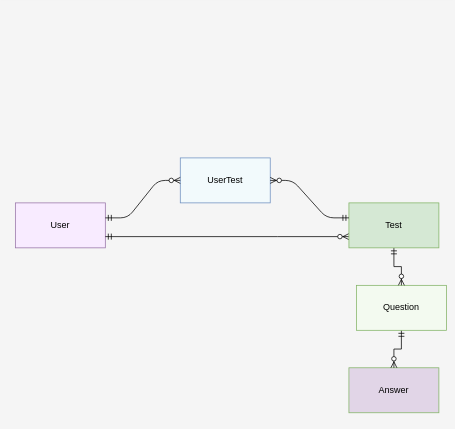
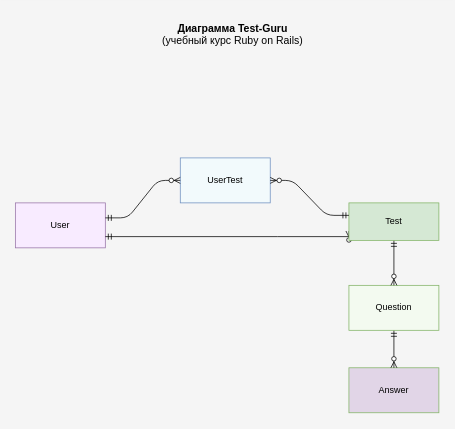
node "Диаграмма Test-Guru (учебный курс Ruby on Rails)": added
node "Test": size 90x45 -> 90x38
node "Question": moved (402, 308) -> (394, 308)
